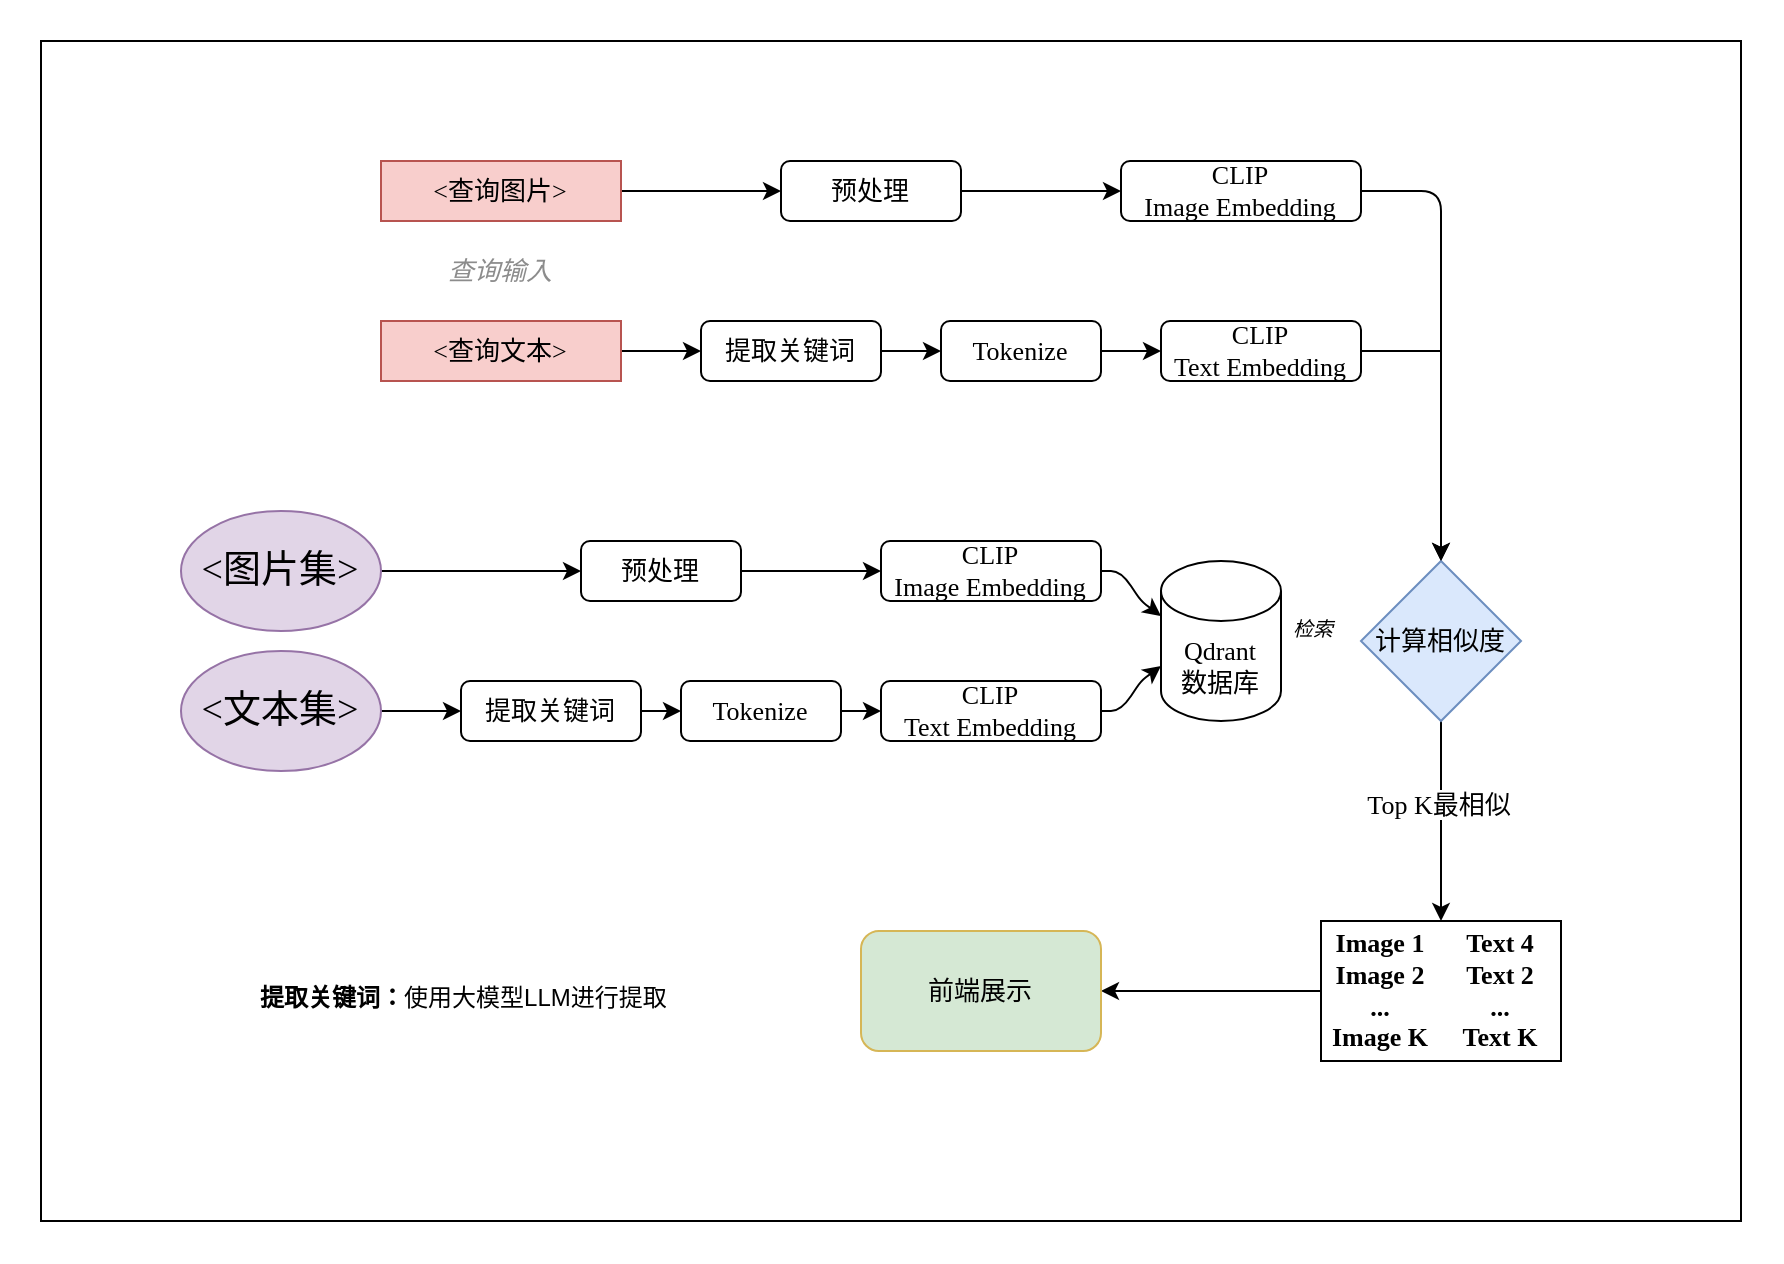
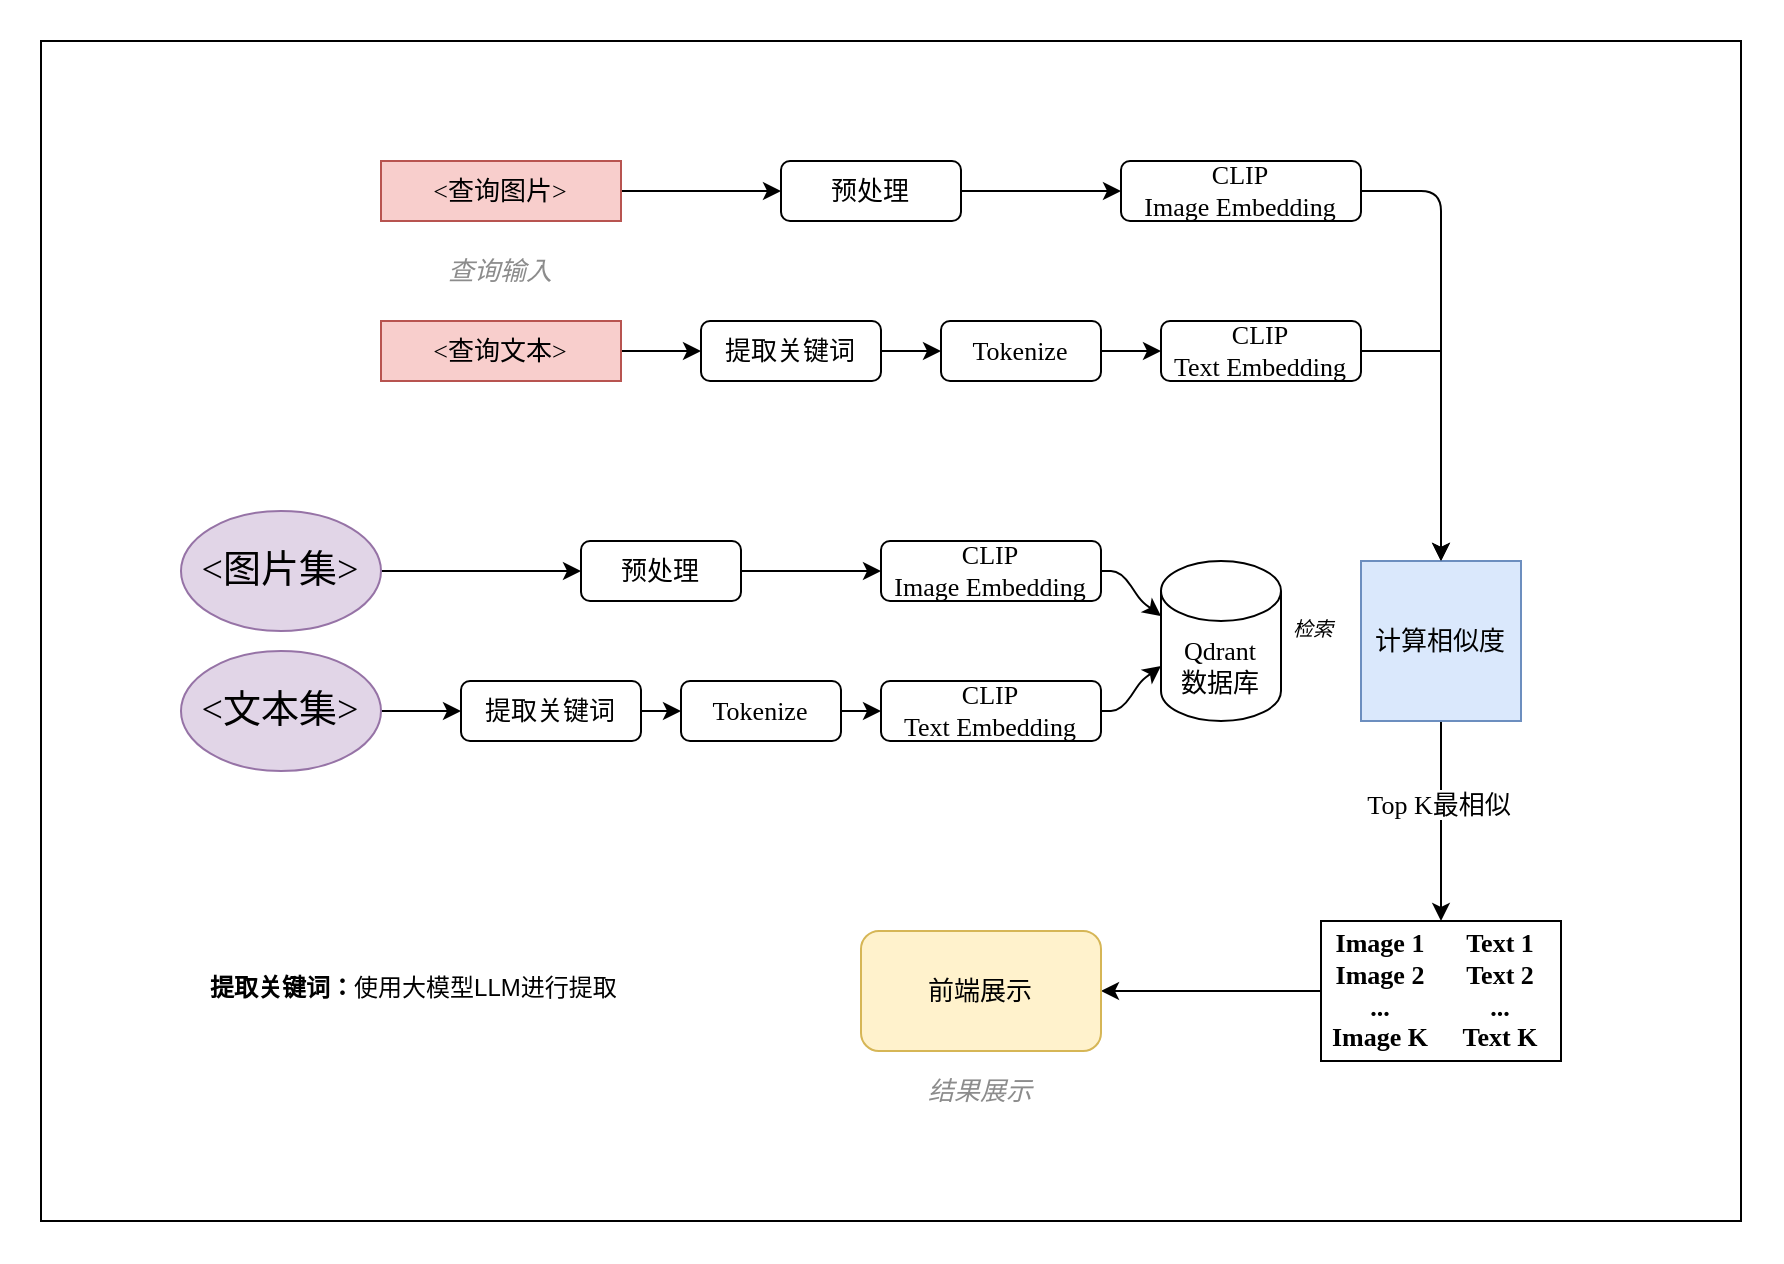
node "计算相似度": shape diamond -> rectangle
node "前端展示": fillcolor #d5e8d4 -> #fff2cc
node "Text 4 Text 2 ... Text K": label "Text 4 Text 2 ... Text K" -> "Text 1 Text 2 ... Text K"
node "提取关键词：使用大模型LLM进行提取": moved (511, 1001) -> (461, 991)
node "结果展示": added
